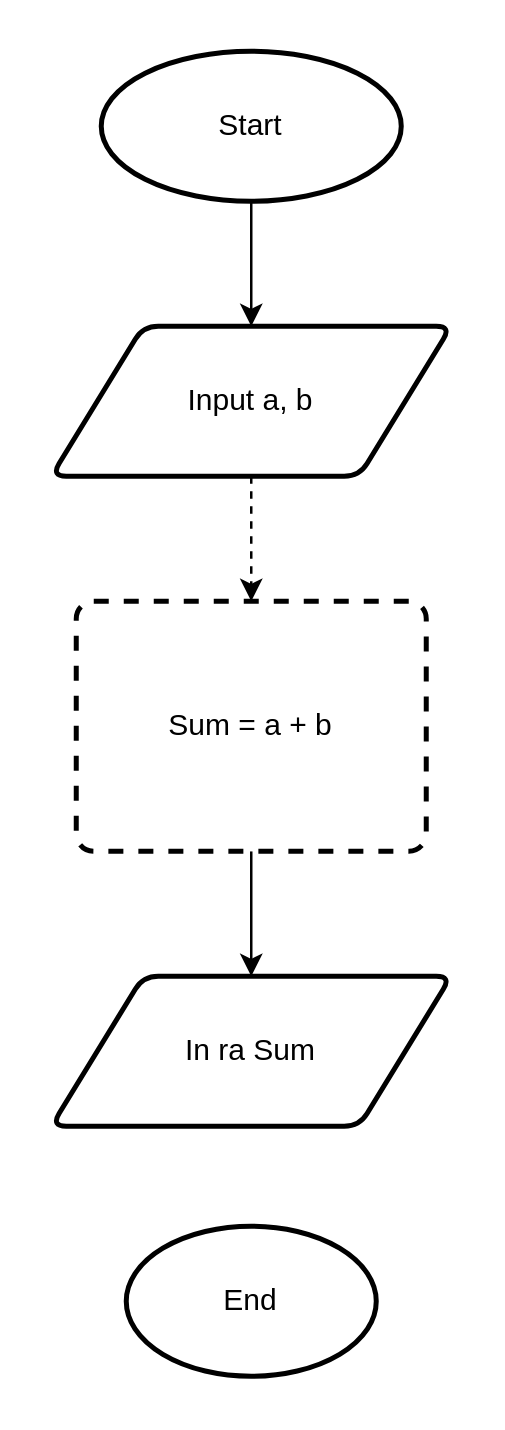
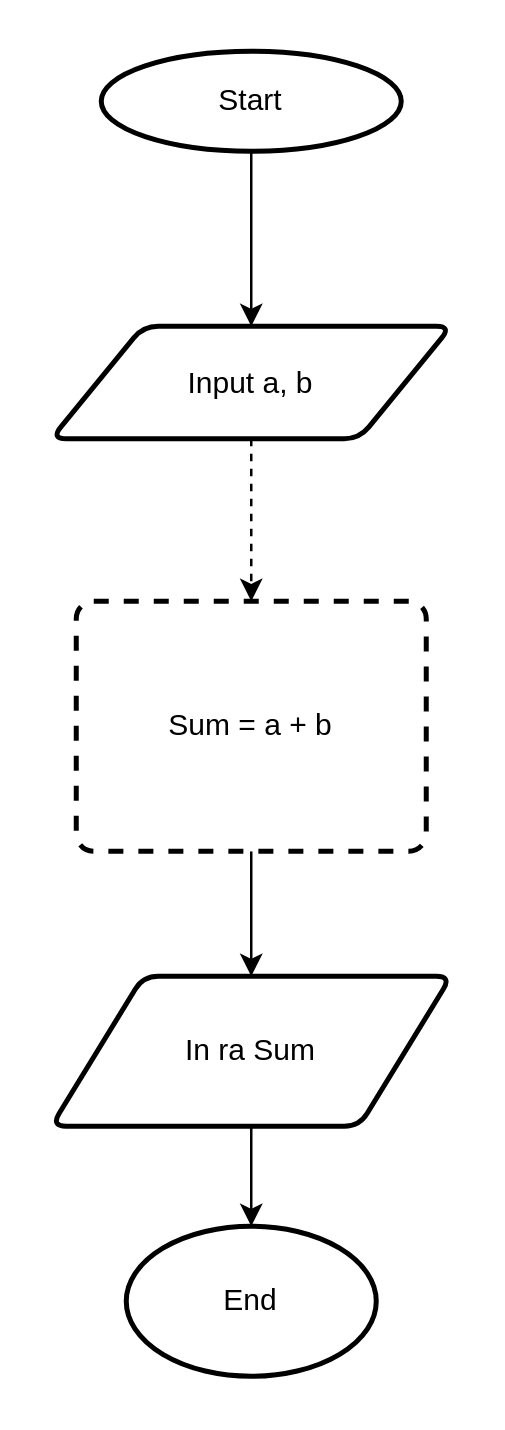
node "Start": size 300x150 -> 300x100
node "Input a, b": size 400x150 -> 400x113
edge "In ra Sum" -> "End": added
